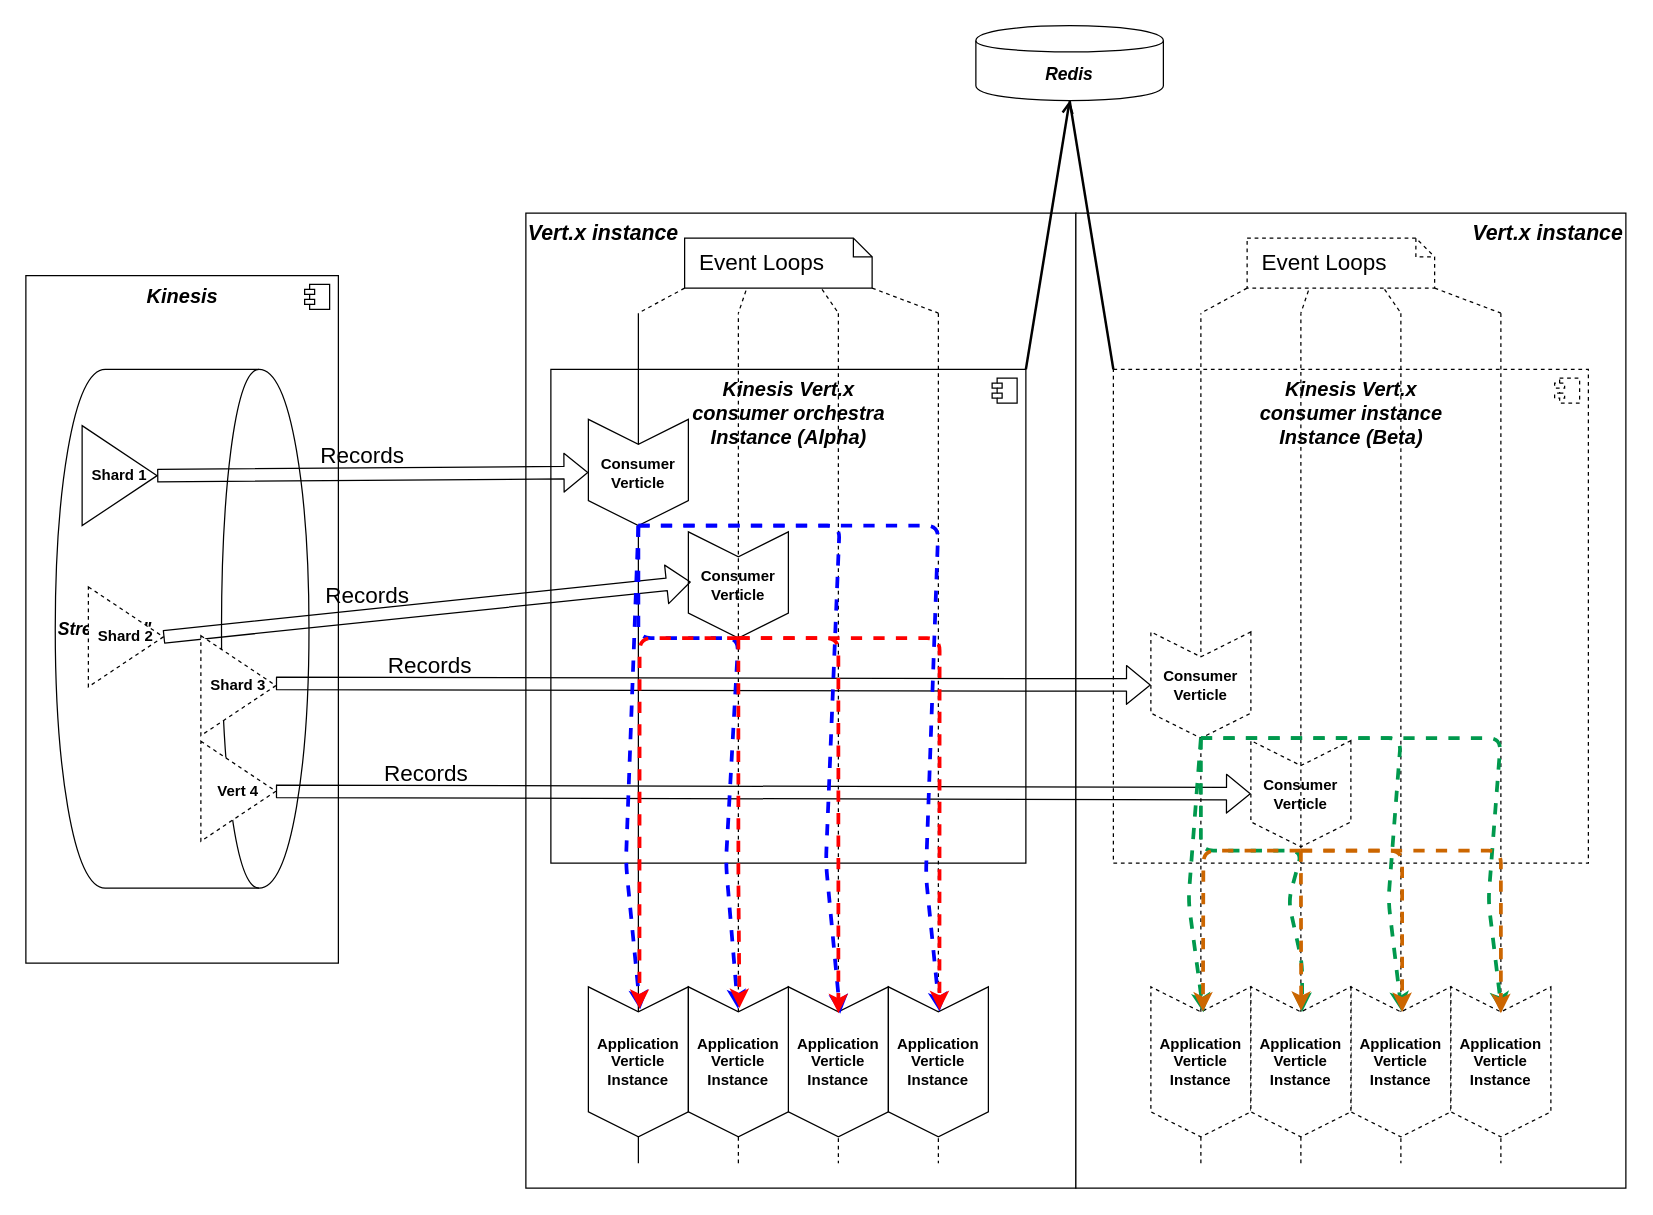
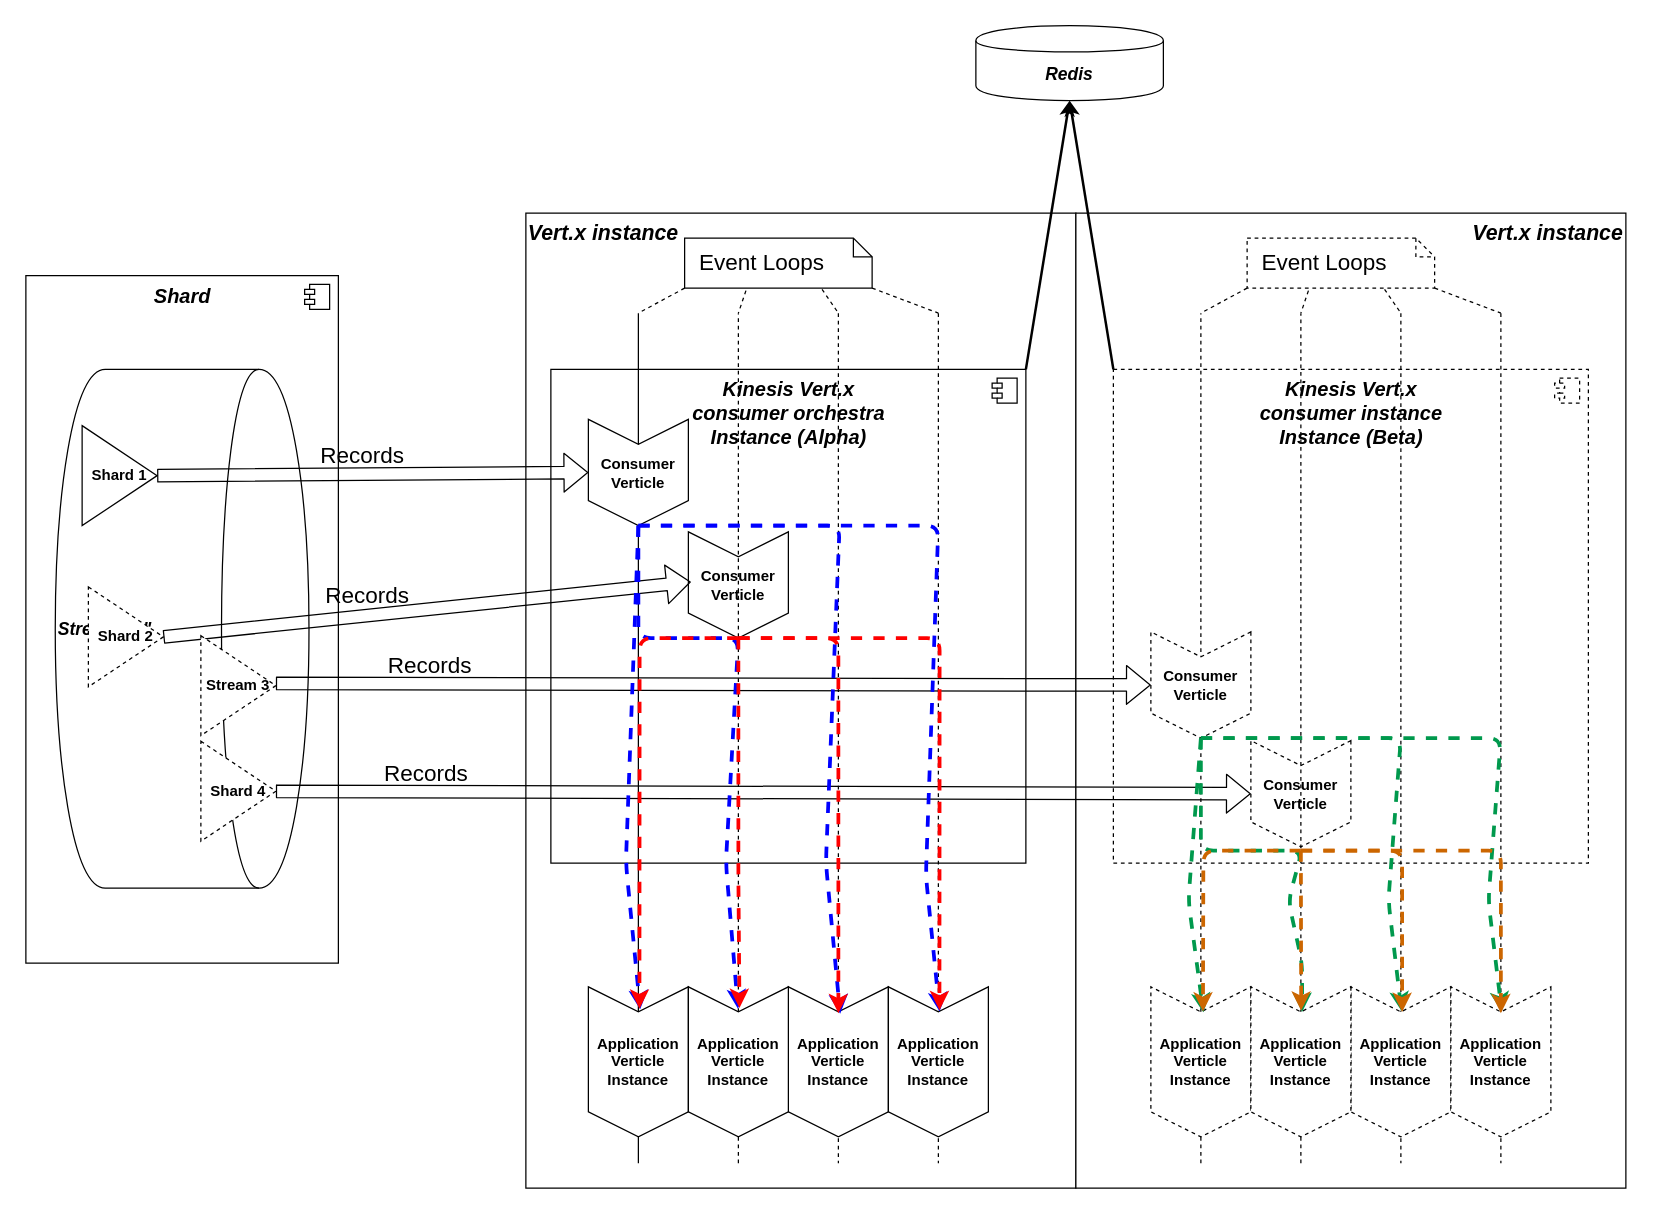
edge "Redis" -- "Kinesis Vert.x consumer instance Instance (Beta)": arrowhead none -> classic
edge "Kinesis Vert.x consumer orchestra Instance (Alpha)" -> "Redis": arrowhead open -> classic
node "Kinesis": label "Kinesis" -> "Shard"
node "Shard 3": label "Shard 3" -> "Stream 3"
node "Vert 4": label "Vert 4" -> "Shard 4"
